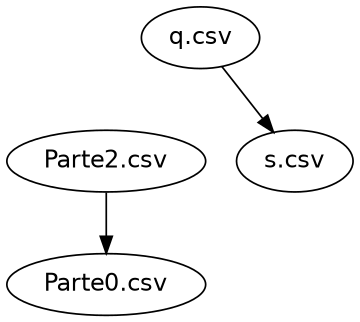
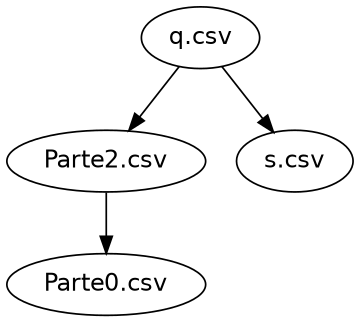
edge "q.csv" -> "Parte2.csv": added
